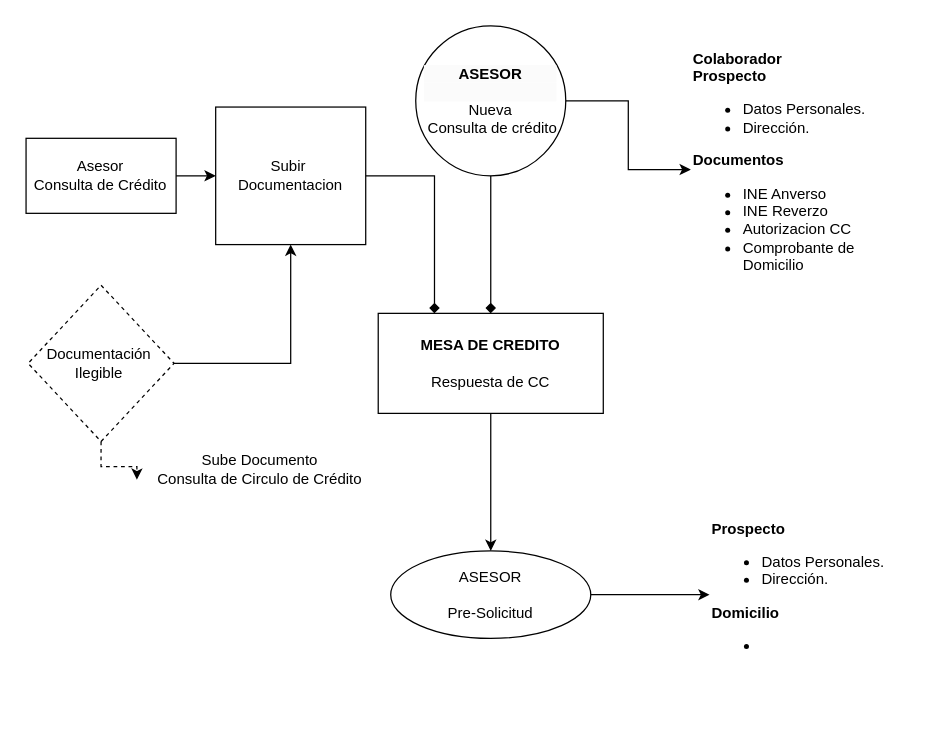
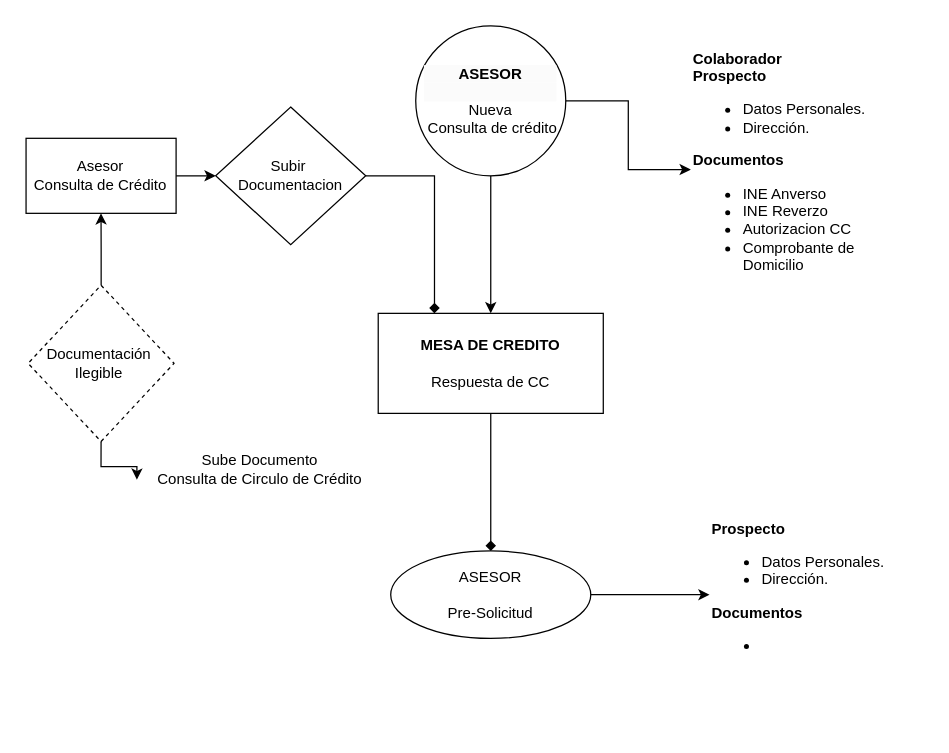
node "Subir Documentacion": shape rectangle -> diamond
edge "ASESOR Nueva Consulta de crédito" -> "MESA DE CREDITO Respuesta de CC": arrowhead diamond -> classic
edge "Documentación Ilegible" -> "Subir Documentacion": now "Documentación Ilegible" -> "Asesor Consulta de Crédito"
edge "Documentación Ilegible" -> "Sube Documento Consulta de Circulo de Crédito": style dashed -> solid
edge "MESA DE CREDITO Respuesta de CC" -> "ASESOR Pre-Solicitud": arrowhead classic -> diamond
node "Prospecto Datos Personales. Dirección. Domicilio": label "Prospecto Datos Personales. Dirección. Domicilio" -> "Prospecto Datos Personales. Dirección. Documentos"
